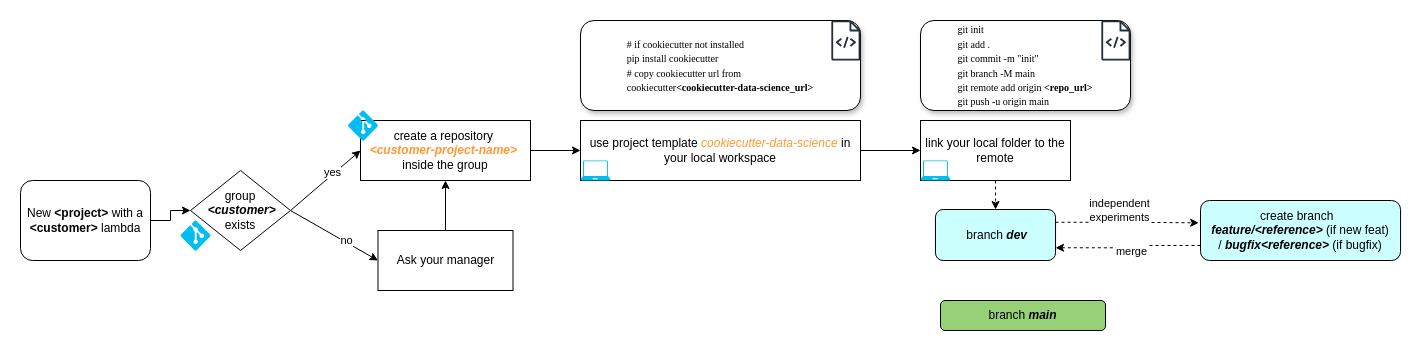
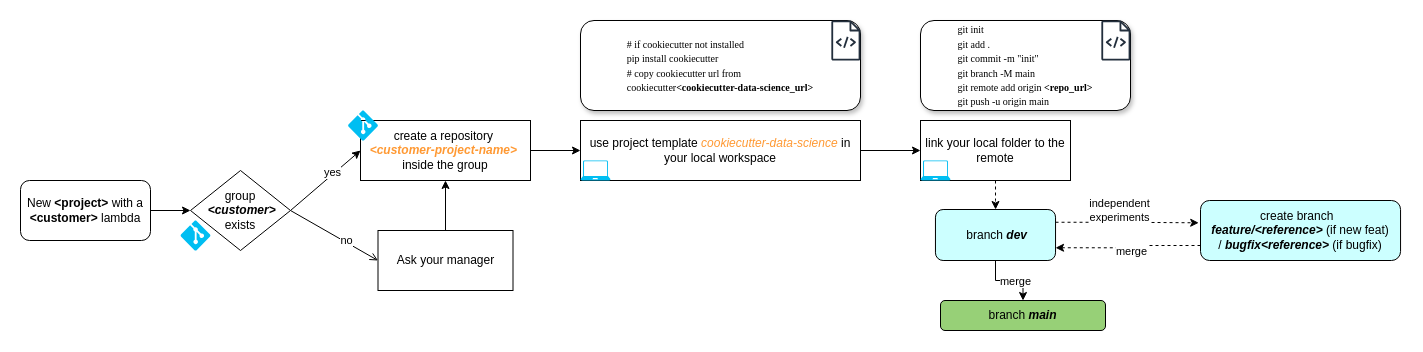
node "New <project> with a <customer> lambda": size 130x80 -> 130x60
edge "group <customer> exists" -> "Ask your manager": arrowhead classic -> open
edge "branch dev" -> "branch main": added, label "merge"
